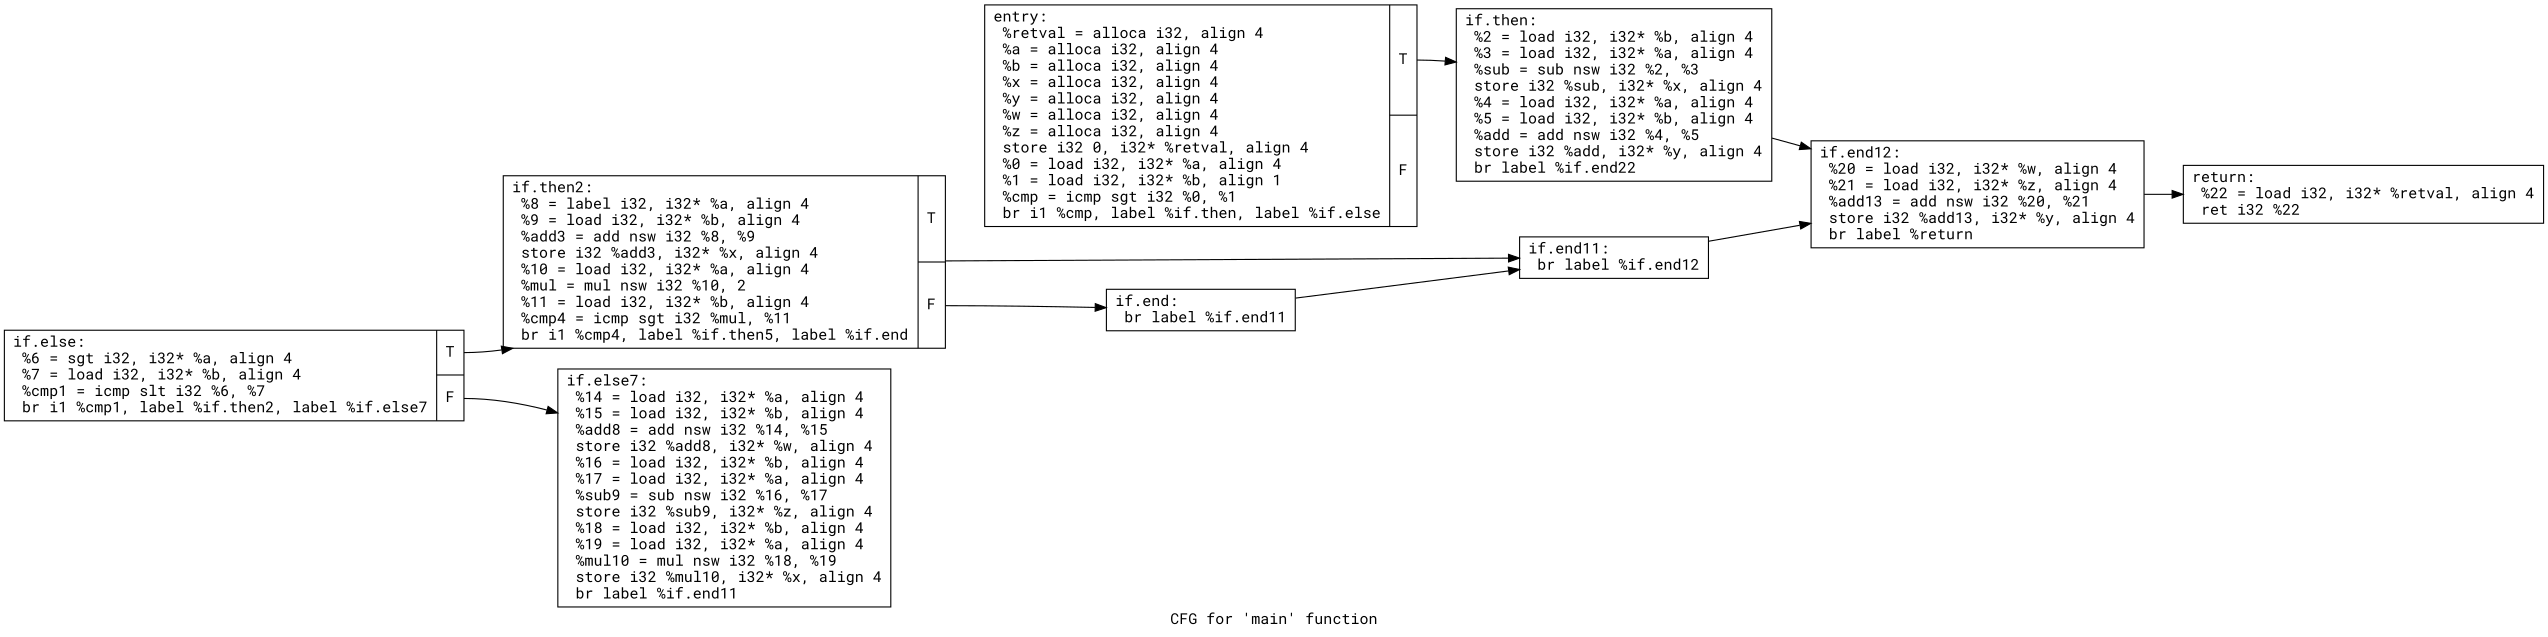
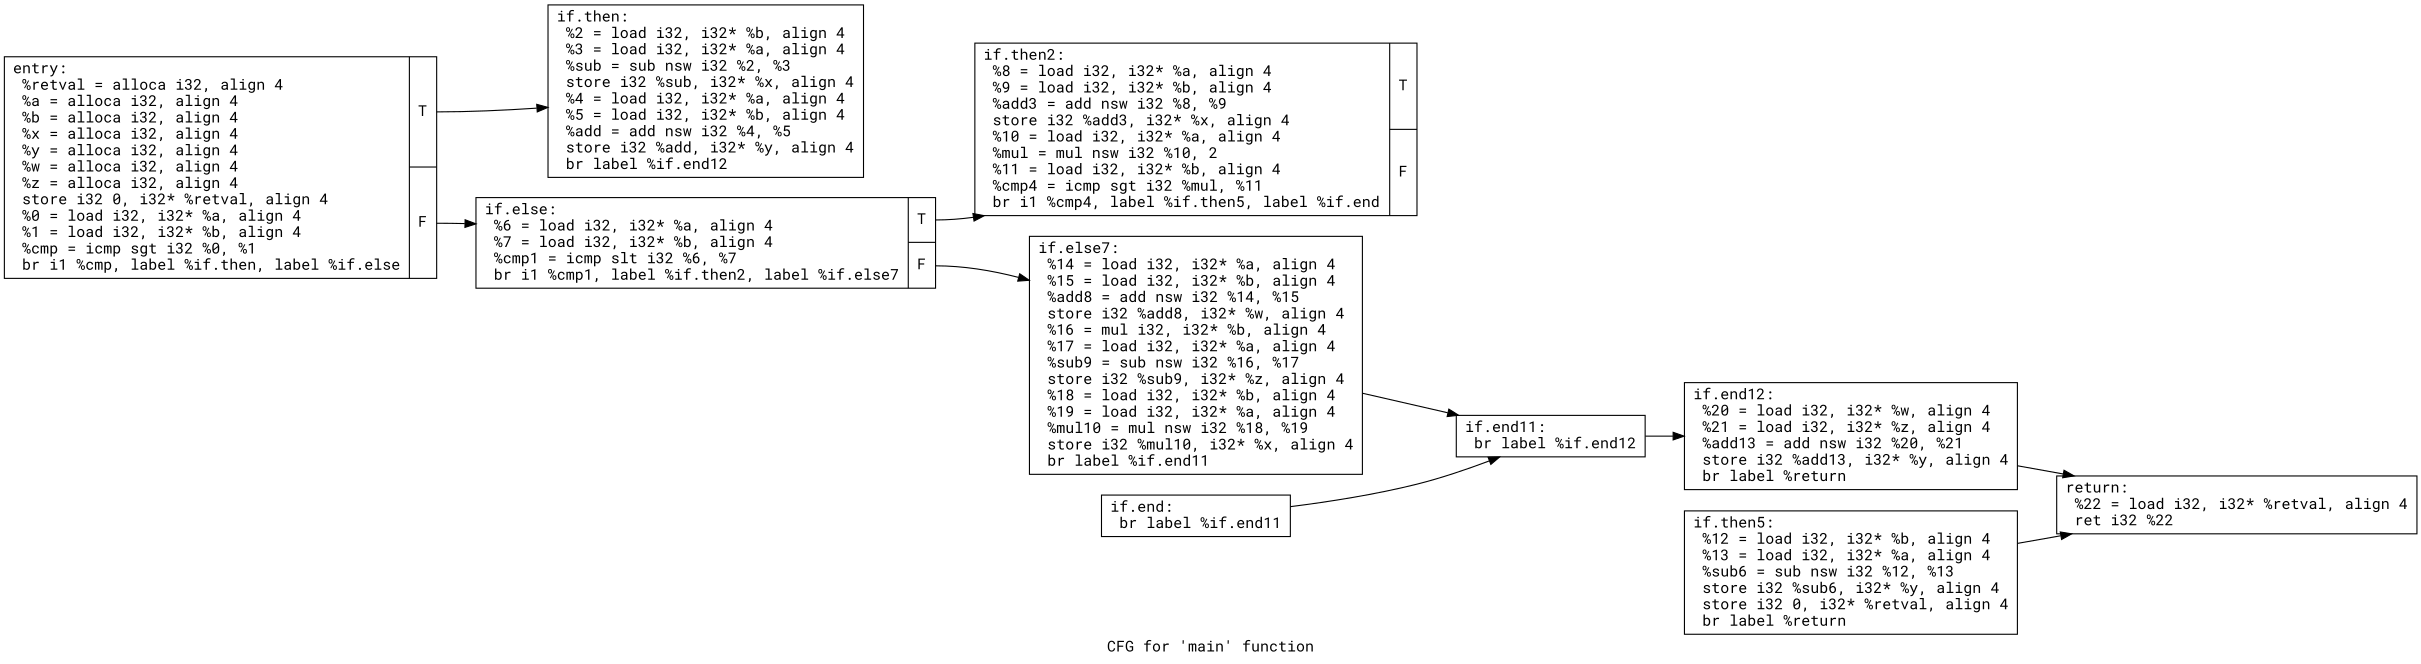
edge "if.then:" -> "if.end12:": removed
node "if.then:": text "br label %if.end22" -> "br label %if.end12"
node "entry:": text "%1 = load i32, i32* %b, align 1" -> "%1 = load i32, i32* %b, align 4"
node "if.then2:": text "%8 = label i32, i32* %a, align 4" -> "%8 = load i32, i32* %a, align 4"
edge "entry:" -> "if.else:": added
edge "if.then2:" -> "if.end11:": now "if.else7:" -> "if.end11:"
edge "if.then2:" -> "if.end:": removed
node "if.else:": text "%6 = sgt i32, i32* %a, align 4" -> "%6 = load i32, i32* %a, align 4"
node "if.else7:": text "%16 = load i32, i32* %b, align 4" -> "%16 = mul i32, i32* %b, align 4"
node "if.then5:": added
